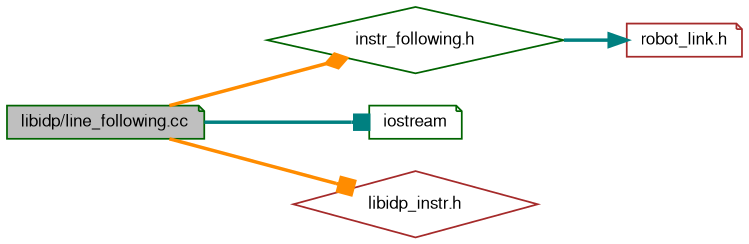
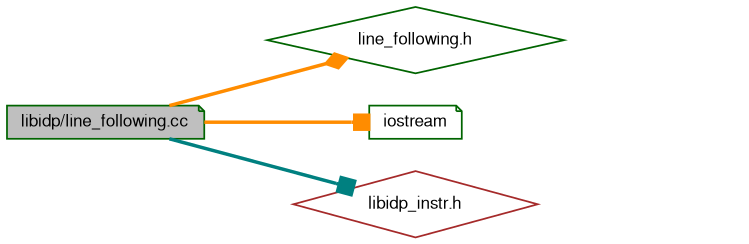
node "instr_following.h": label "instr_following.h" -> "line_following.h"
node "robot_link.h": removed
edge "libidp/line_following.cc" -> "iostream": color teal -> darkorange
edge "libidp/line_following.cc" -> "libidp_instr.h": color darkorange -> teal
